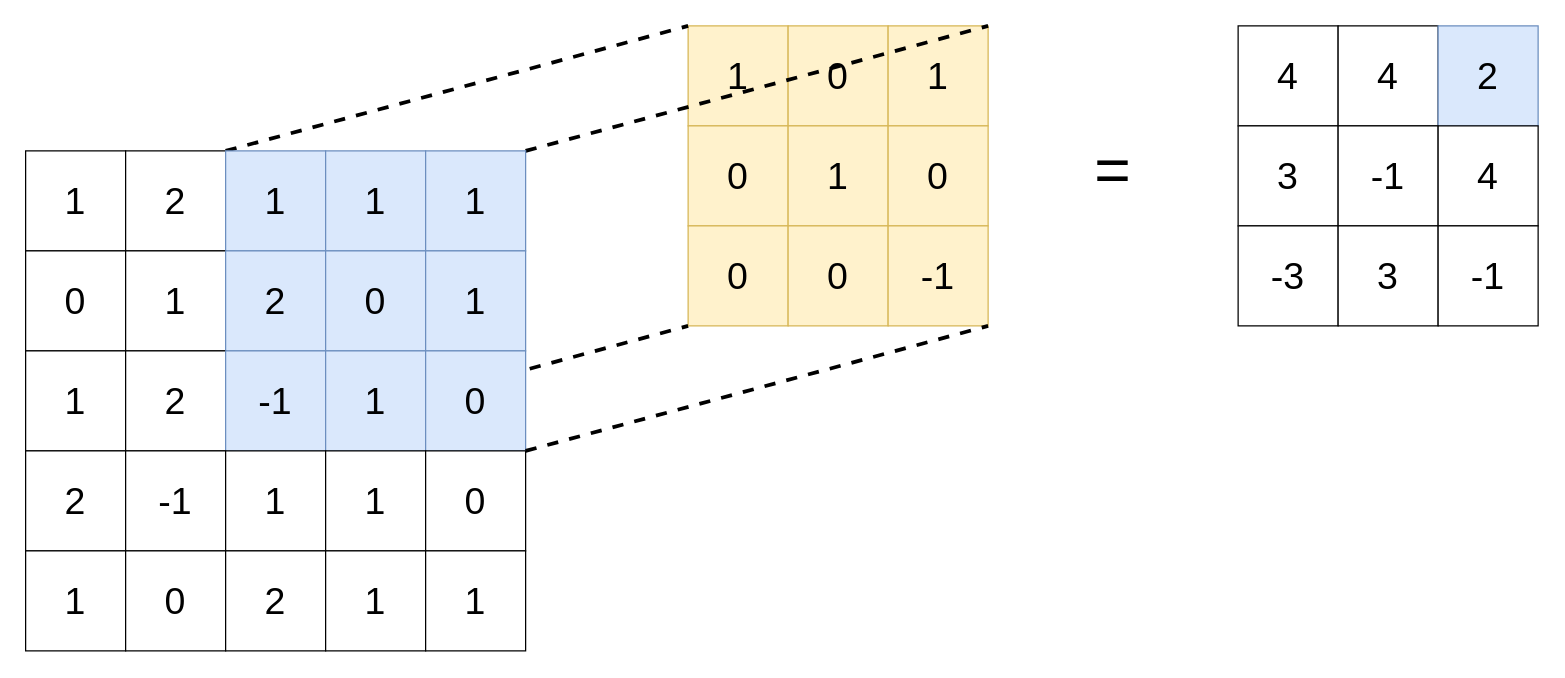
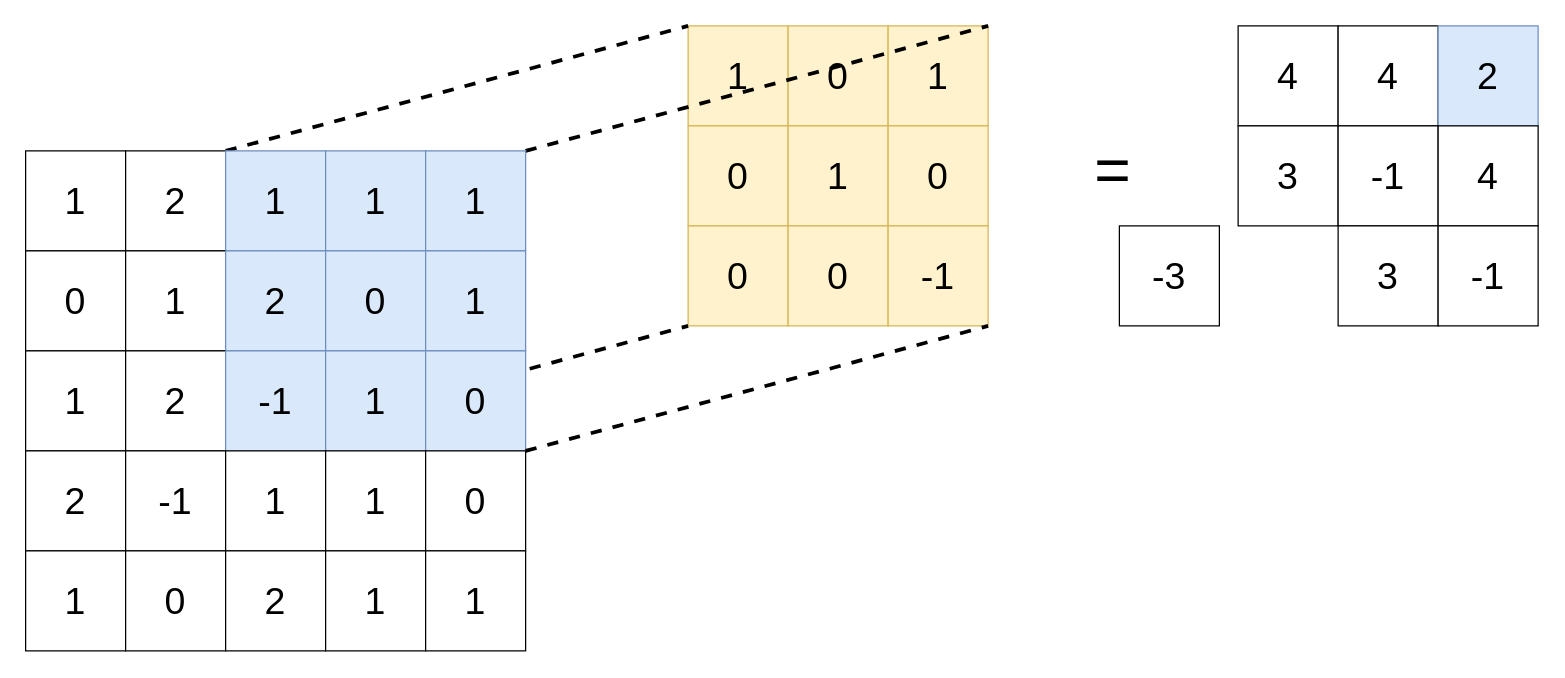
node "-3": moved (1288, 276) -> (1169, 276)
